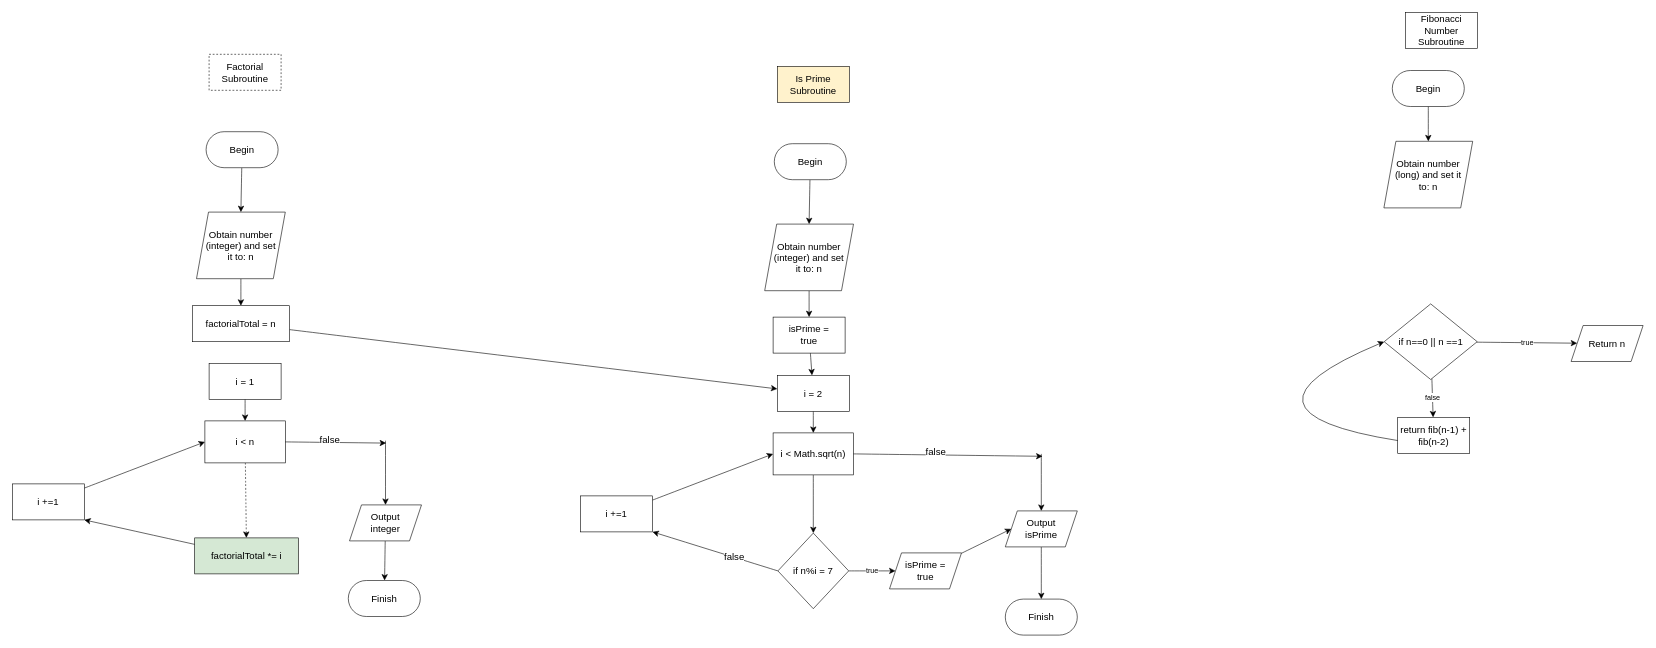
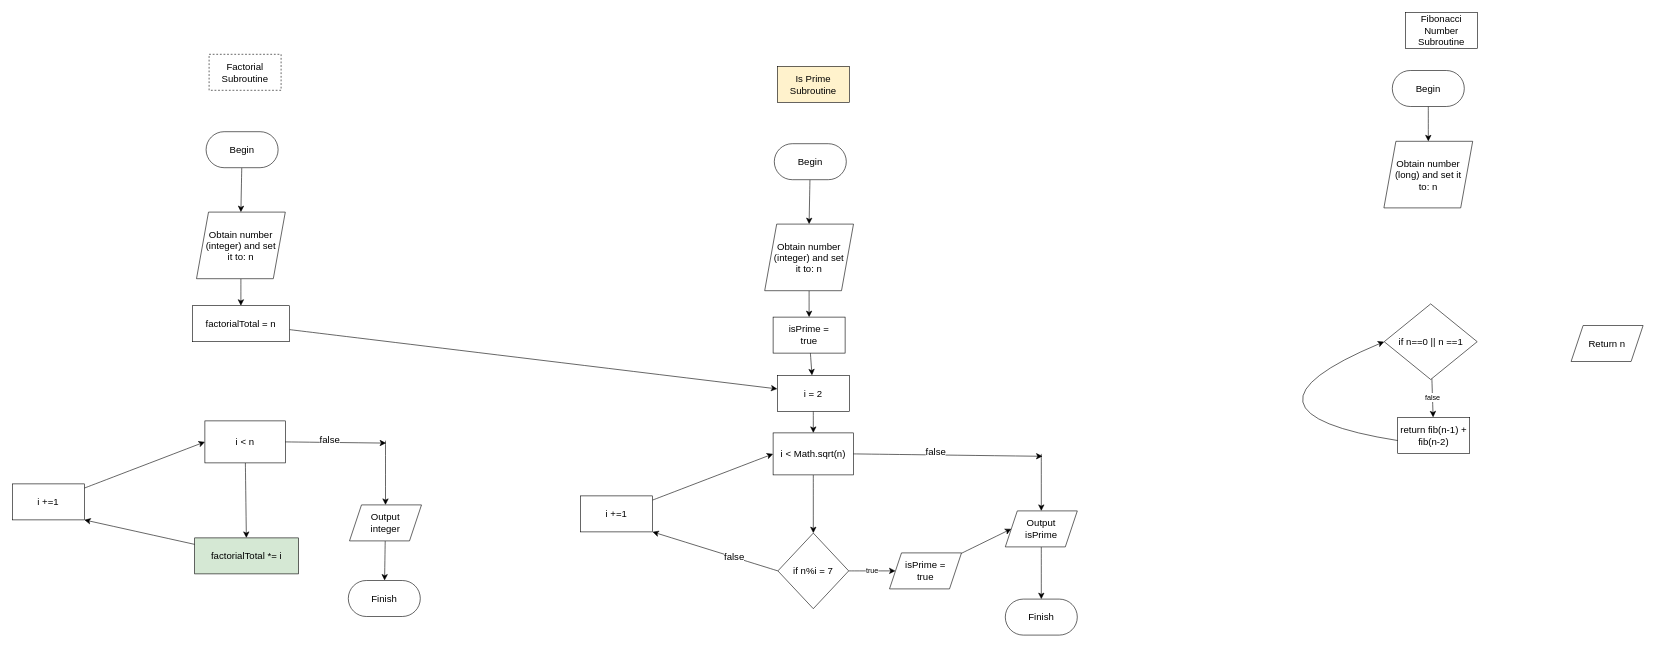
edge "if n==0 || n ==1" -> "Return n": removed, label "true"
node "i = 1": removed
edge "i = 1" -> "i < n": removed
edge "i < n" -> "factorialTotal *= i": style dashed -> solid
